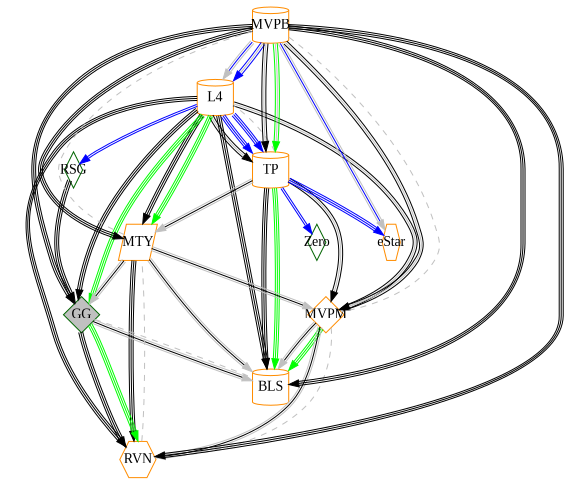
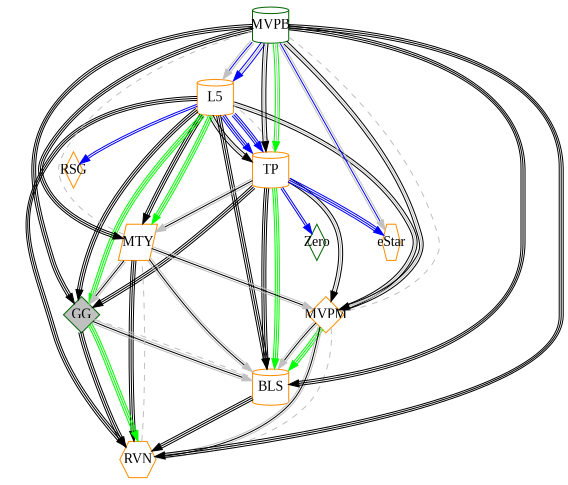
node "MVPB": color darkorange -> darkgreen
node "L4": label "L4" -> "L5"
node "RSG": color darkgreen -> darkorange
edge "RSG" -> "GG": now "TP" -> "GG"
edge "BLS" -> "RVN": added
